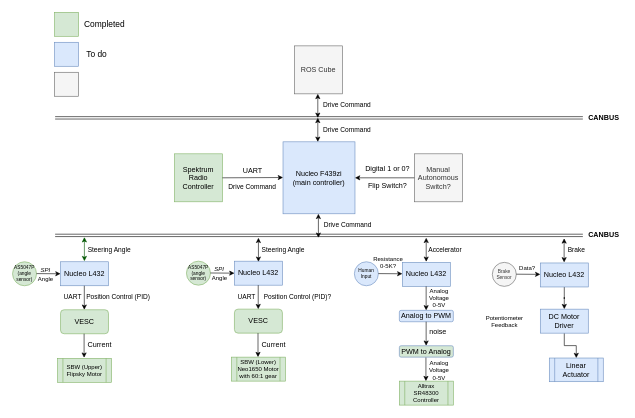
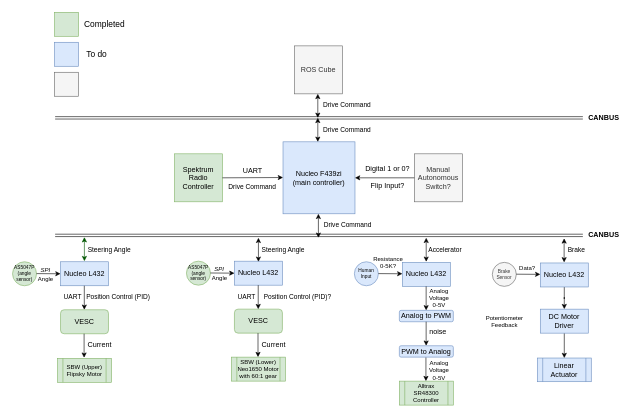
node "Flip Switch?": label "Flip Switch?" -> "Flip Input?"
node "PWM to Analog": fillcolor #d5e8d4 -> #dae8fc
node "Linear Actuator": moved (576, 370) -> (564, 370)
